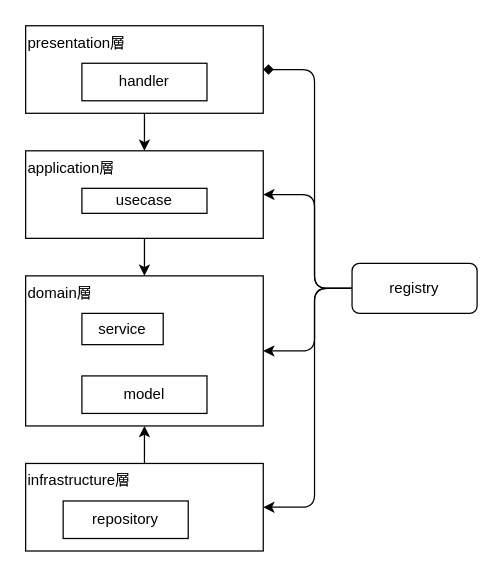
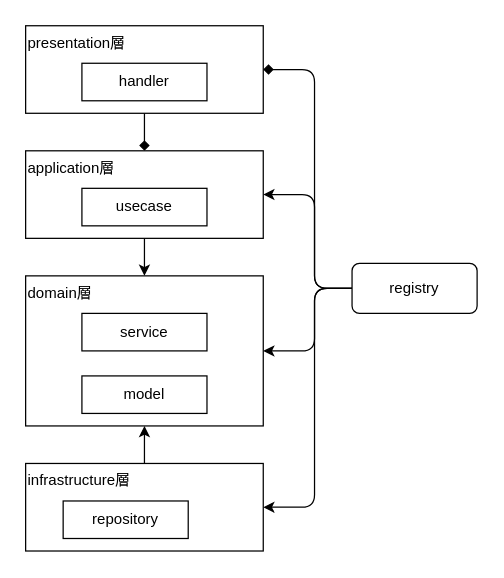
edge "presentation層" -> "application層": arrowhead classic -> diamond
node "usecase": size 125x25 -> 125x38
node "service": size 81x31 -> 125x38
